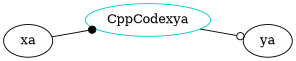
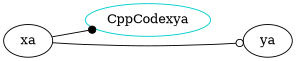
edge "CppCodexya" -> "ya": now "xa" -> "ya"
